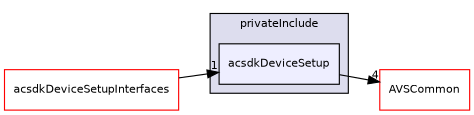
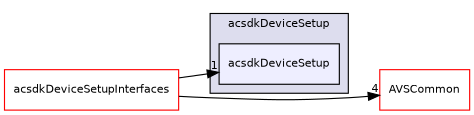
cluster "privateInclude": label "privateInclude" -> "acsdkDeviceSetup"
edge "acsdkDeviceSetup" -> "AVSCommon": now "acsdkDeviceSetupInterfaces" -> "AVSCommon"
